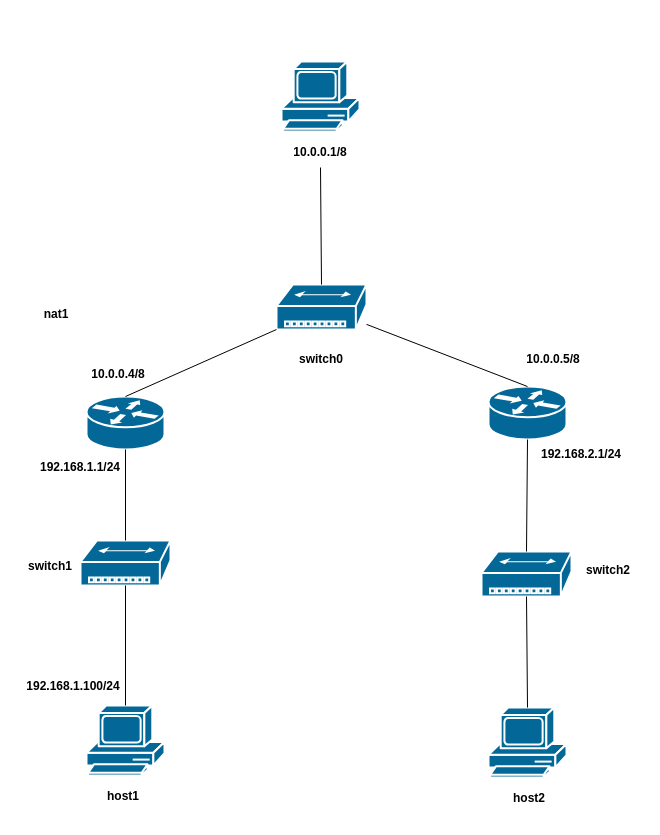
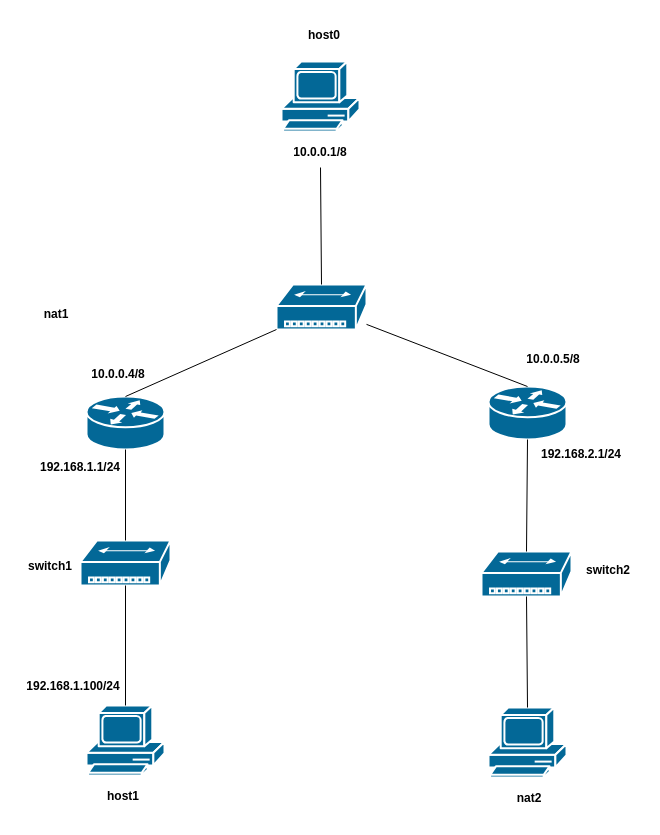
node "host0": added
node "switch0": removed
node "host2": label "host2" -> "nat2"
